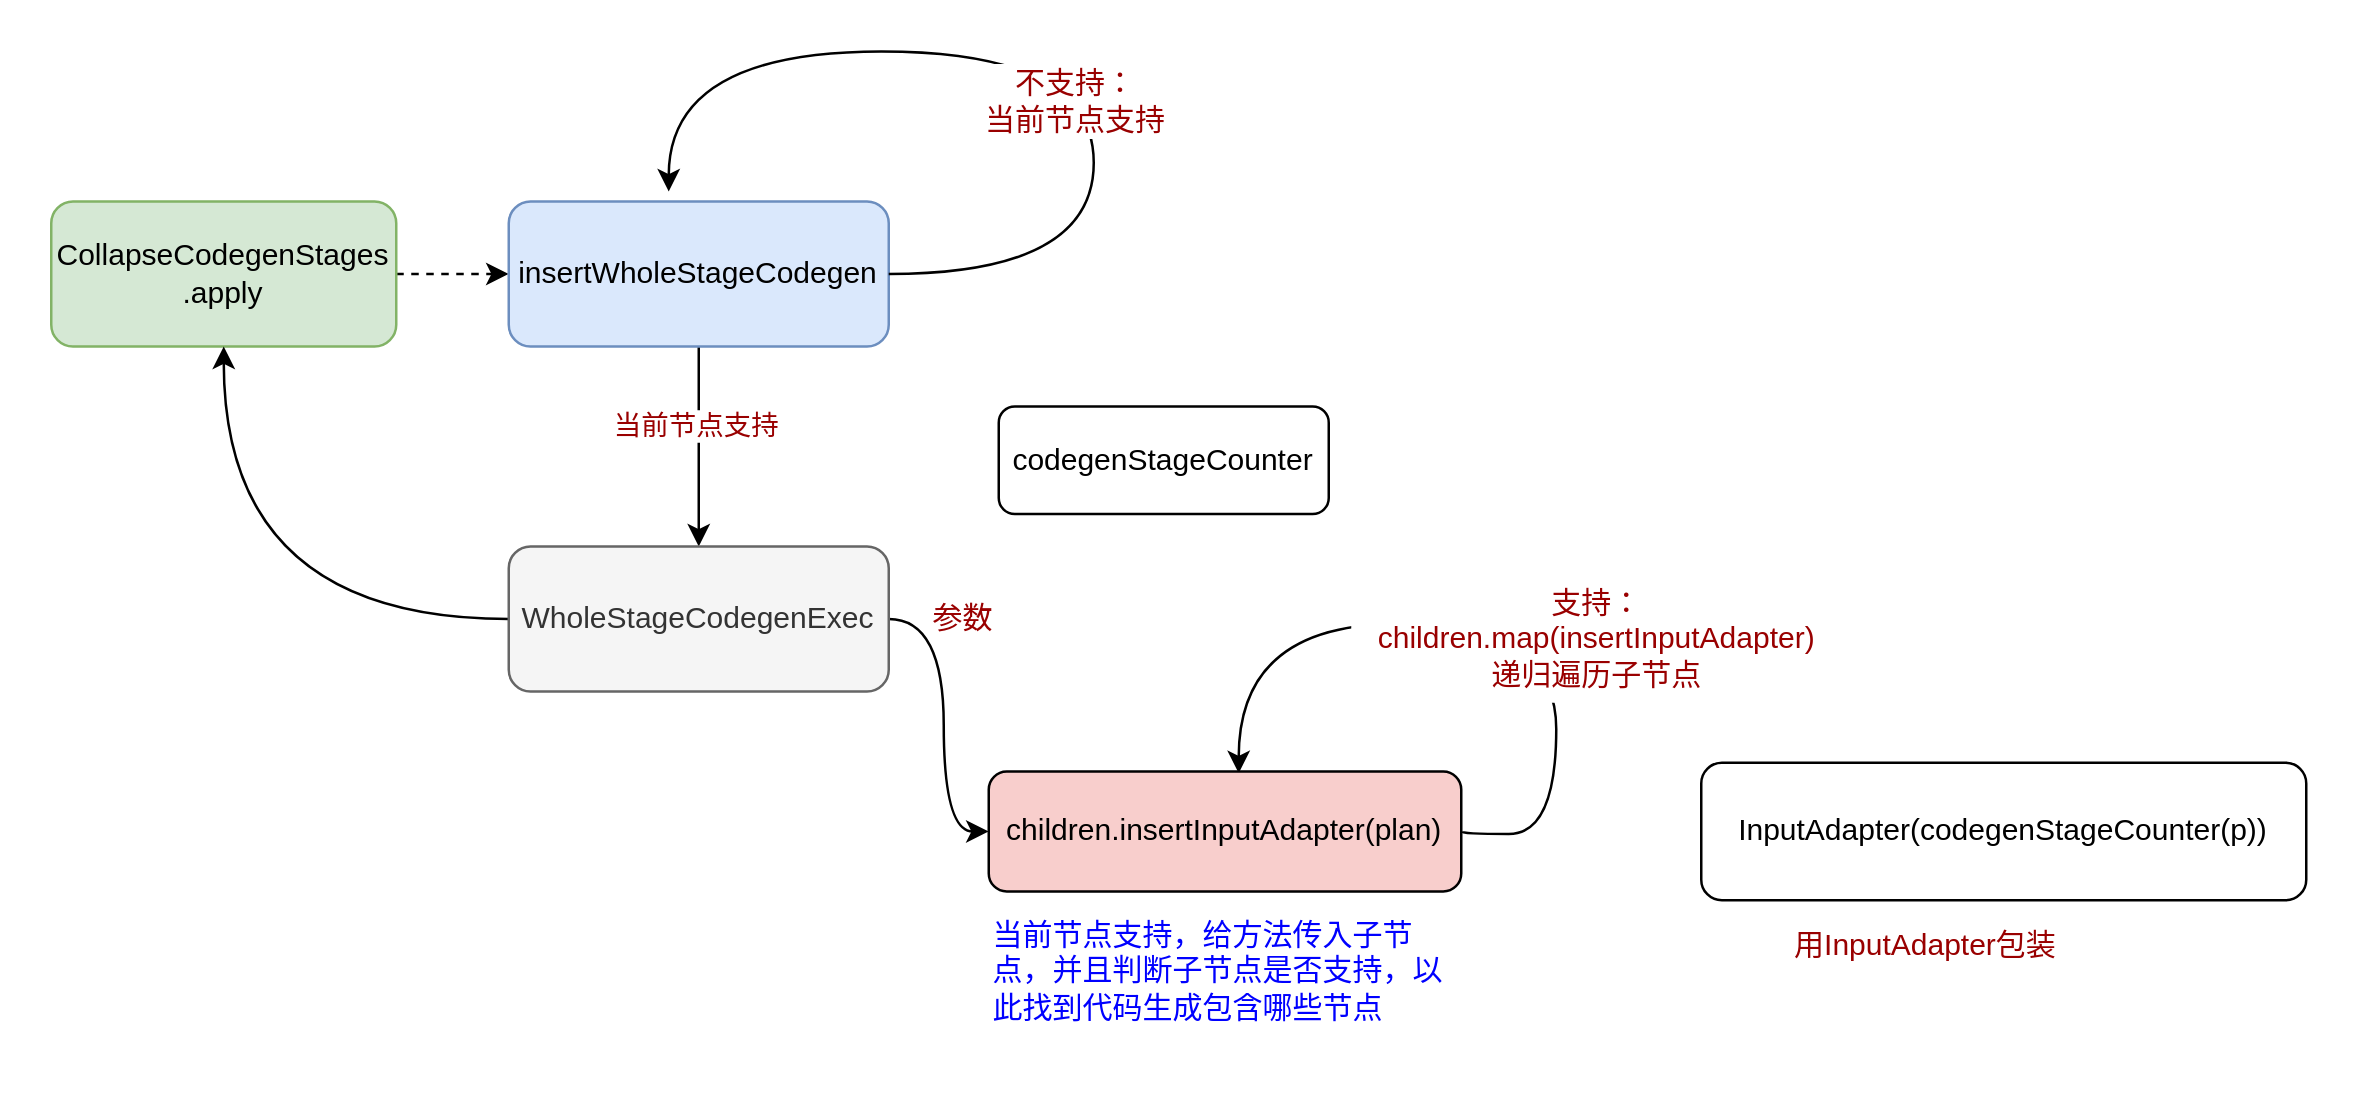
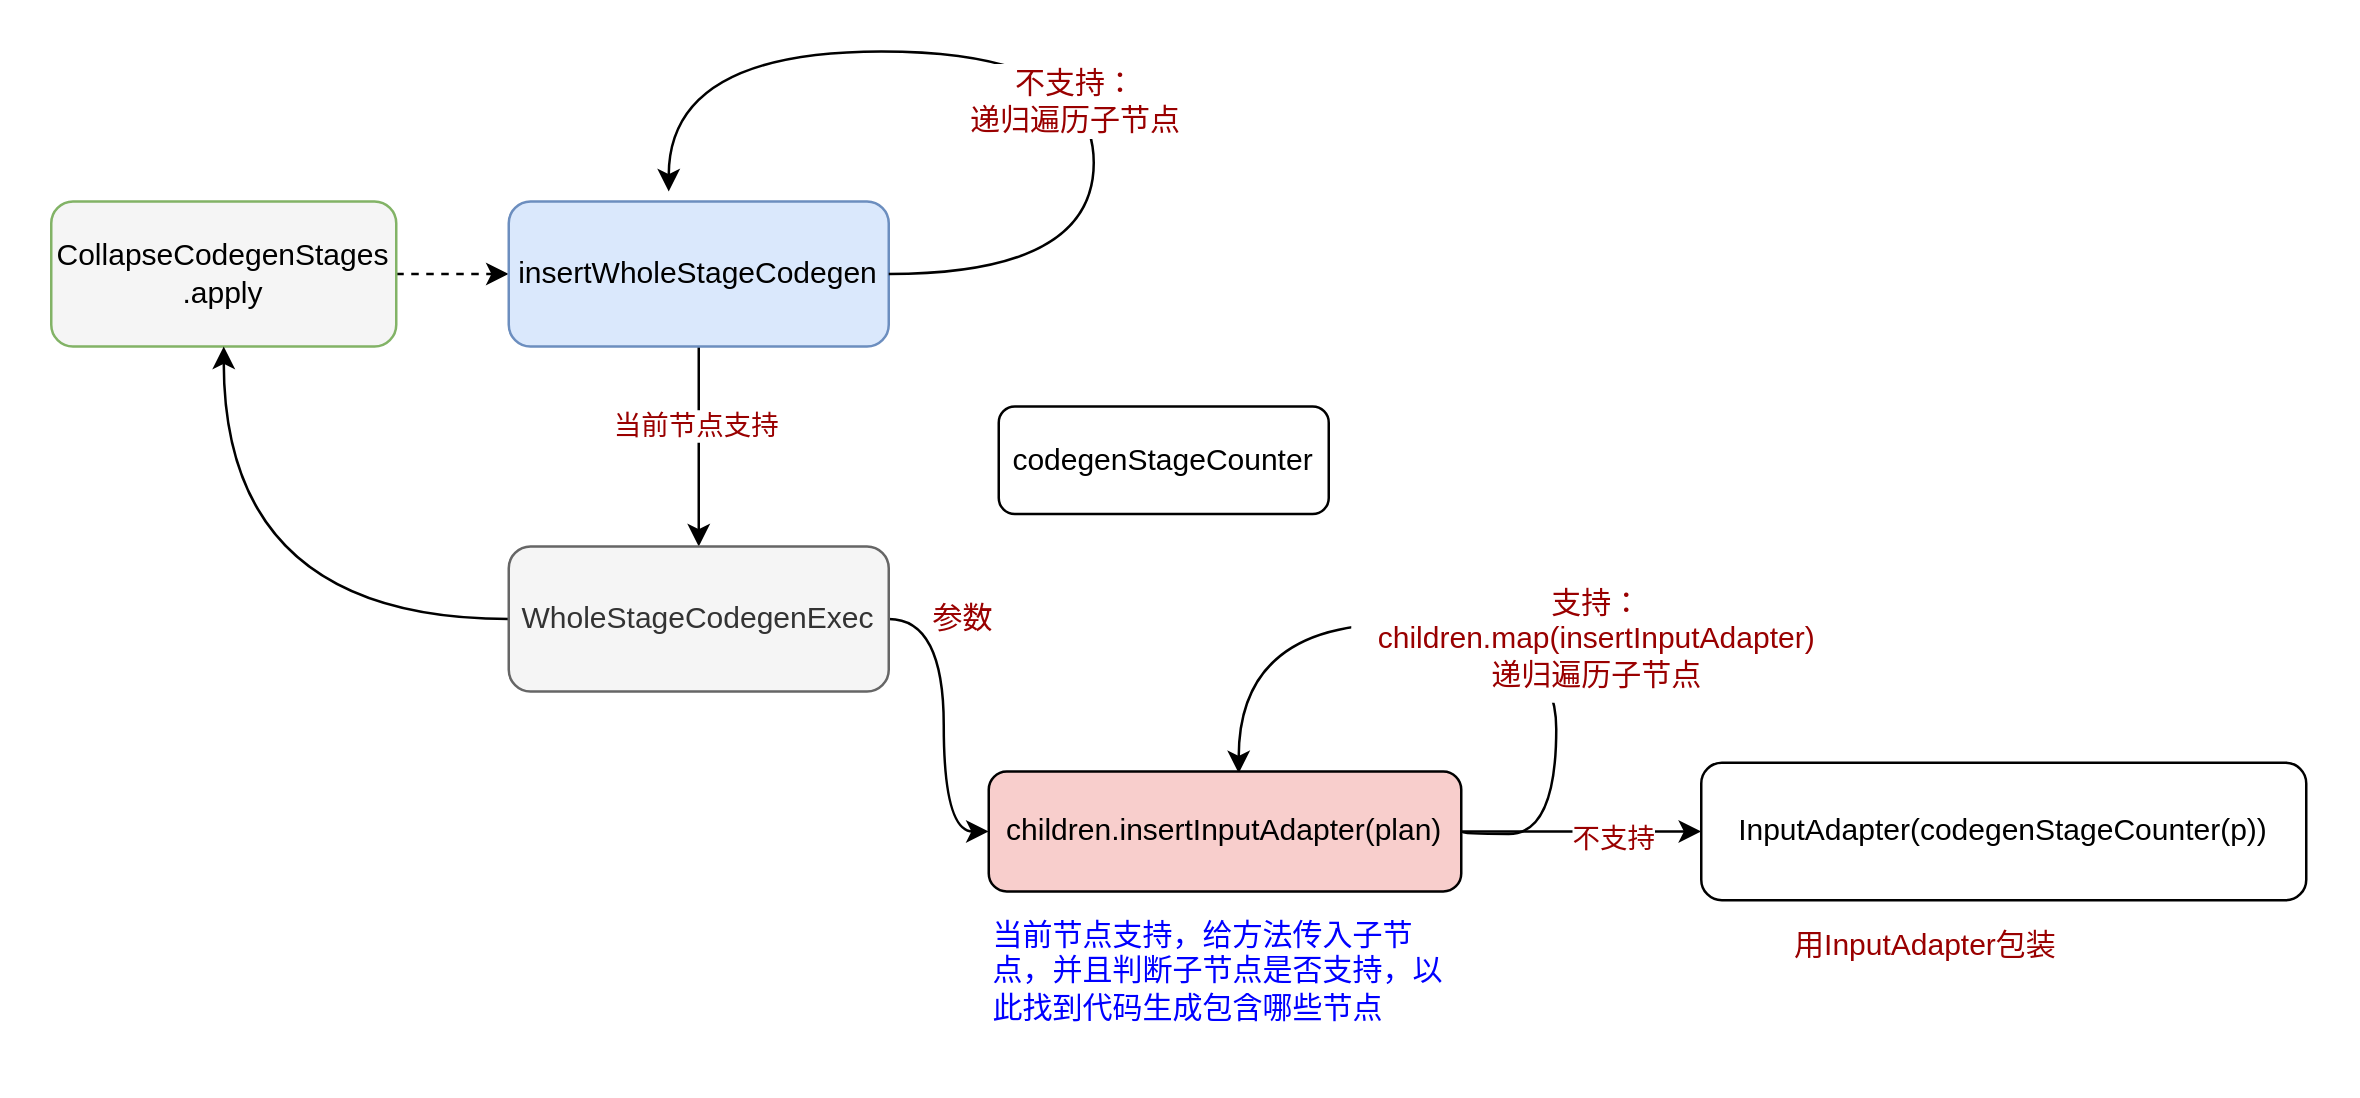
node "不支持： 当前节点支持": label "不支持： 当前节点支持" -> "不支持： 递归遍历子节点"
node "CollapseCodegenStages .apply": fillcolor #d5e8d4 -> #f5f5f5
edge "children.insertInputAdapter(plan)" -> "InputAdapter(codegenStageCounter(p))": added, label "不支持"
